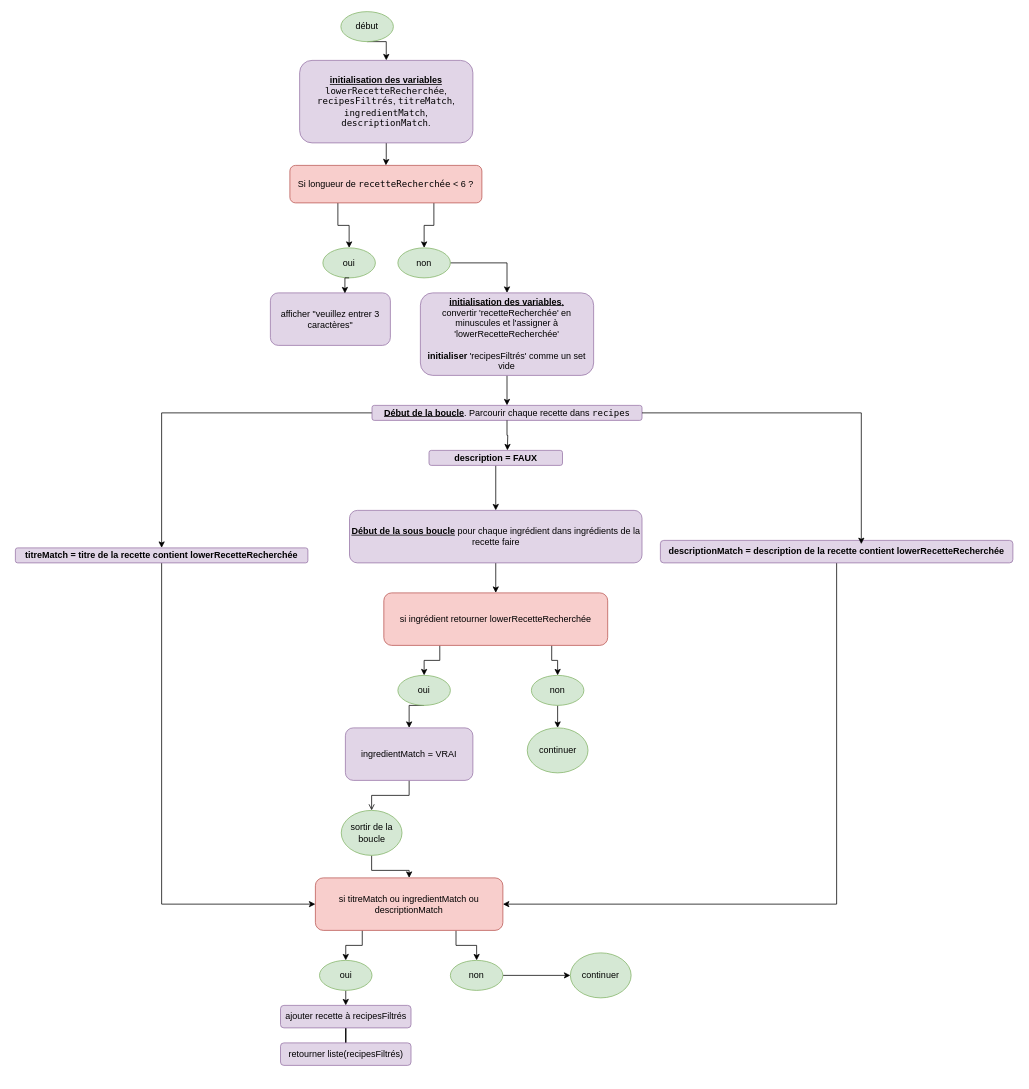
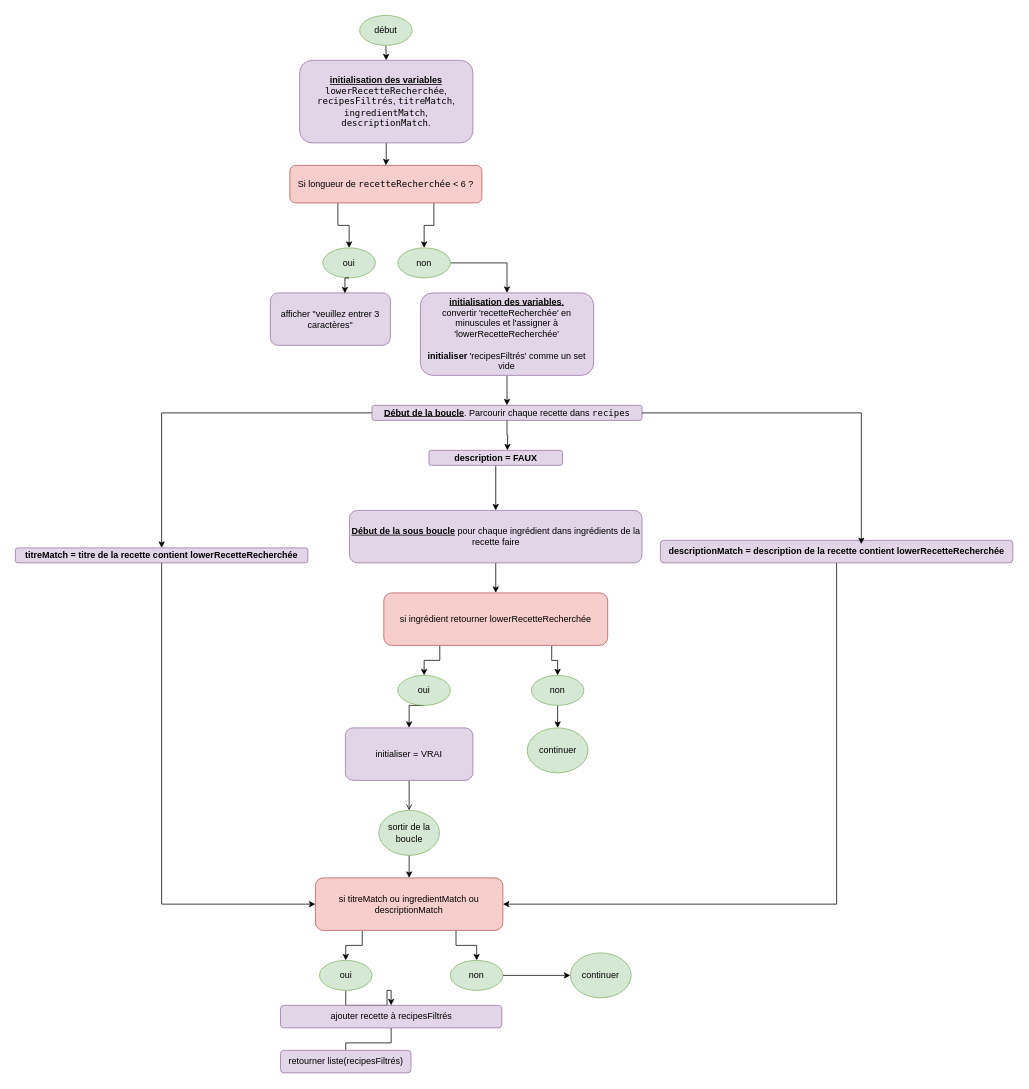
node "début": moved (367, 27) -> (386, 30)
node "ingredientMatch = VRAI": label "ingredientMatch = VRAI" -> "initialiser = VRAI"
node "sortir de la boucle": moved (372, 833) -> (409, 833)
node "ajouter recette à recipesFiltrés": size 131x23 -> 221x23
node "retourner liste(recipesFiltrés)": moved (346, 1054) -> (346, 1062)
